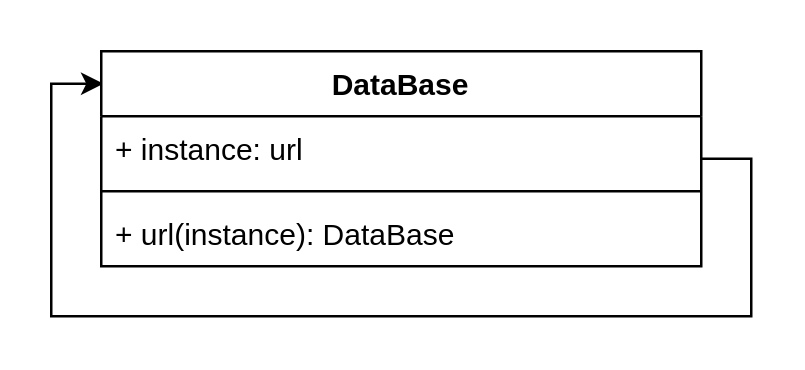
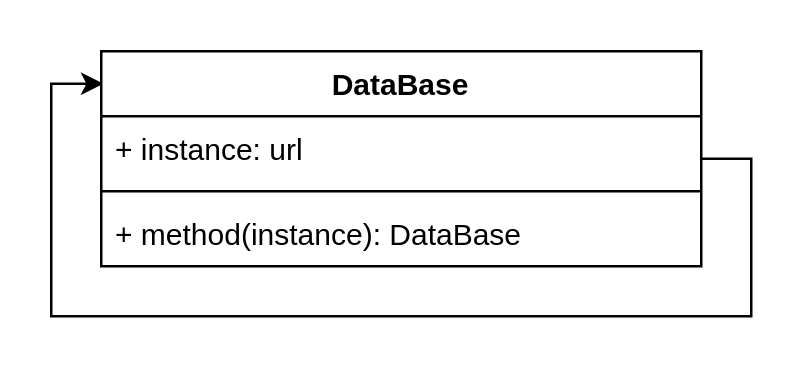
node "+ url(instance): DataBase": label "+ url(instance): DataBase" -> "+ method(instance): DataBase"
